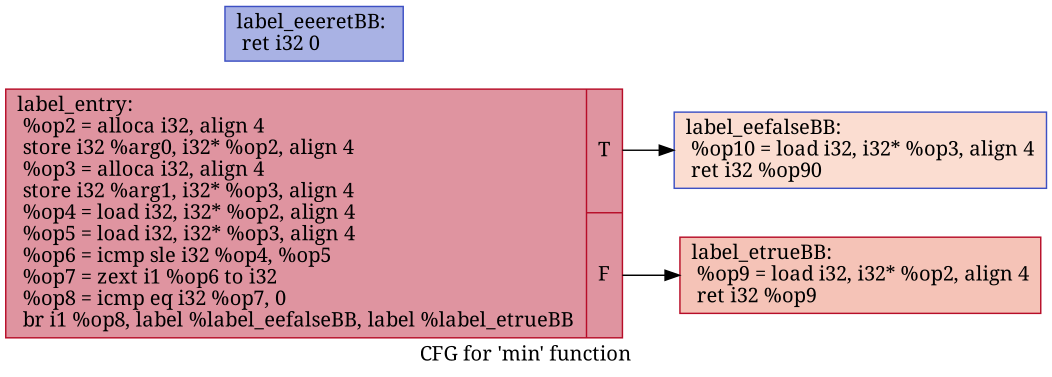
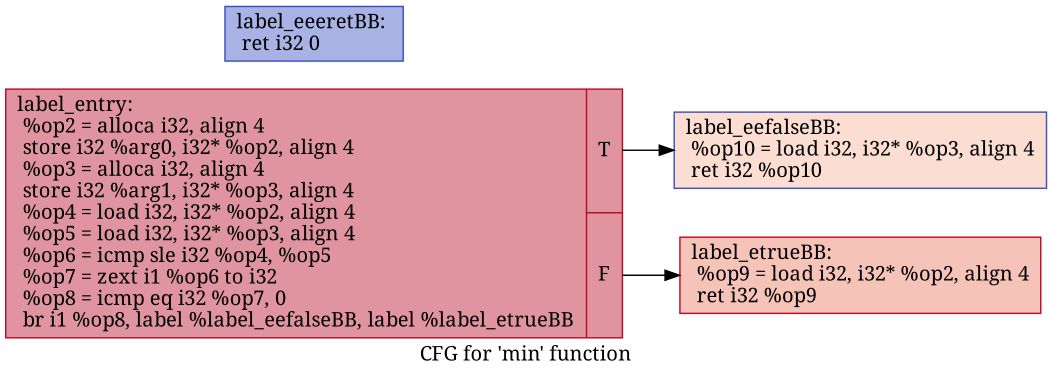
node "label_eefalseBB:": text "ret i32 %op90" -> "ret i32 %op10"
